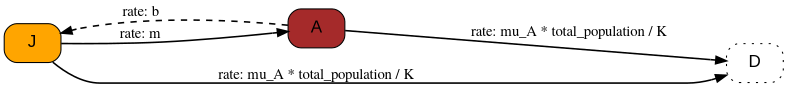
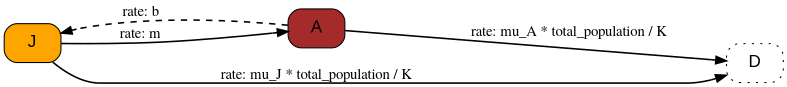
edge "J" -- "D": label "rate: mu_A * total_population / K" -> "rate: mu_J * total_population / K"
